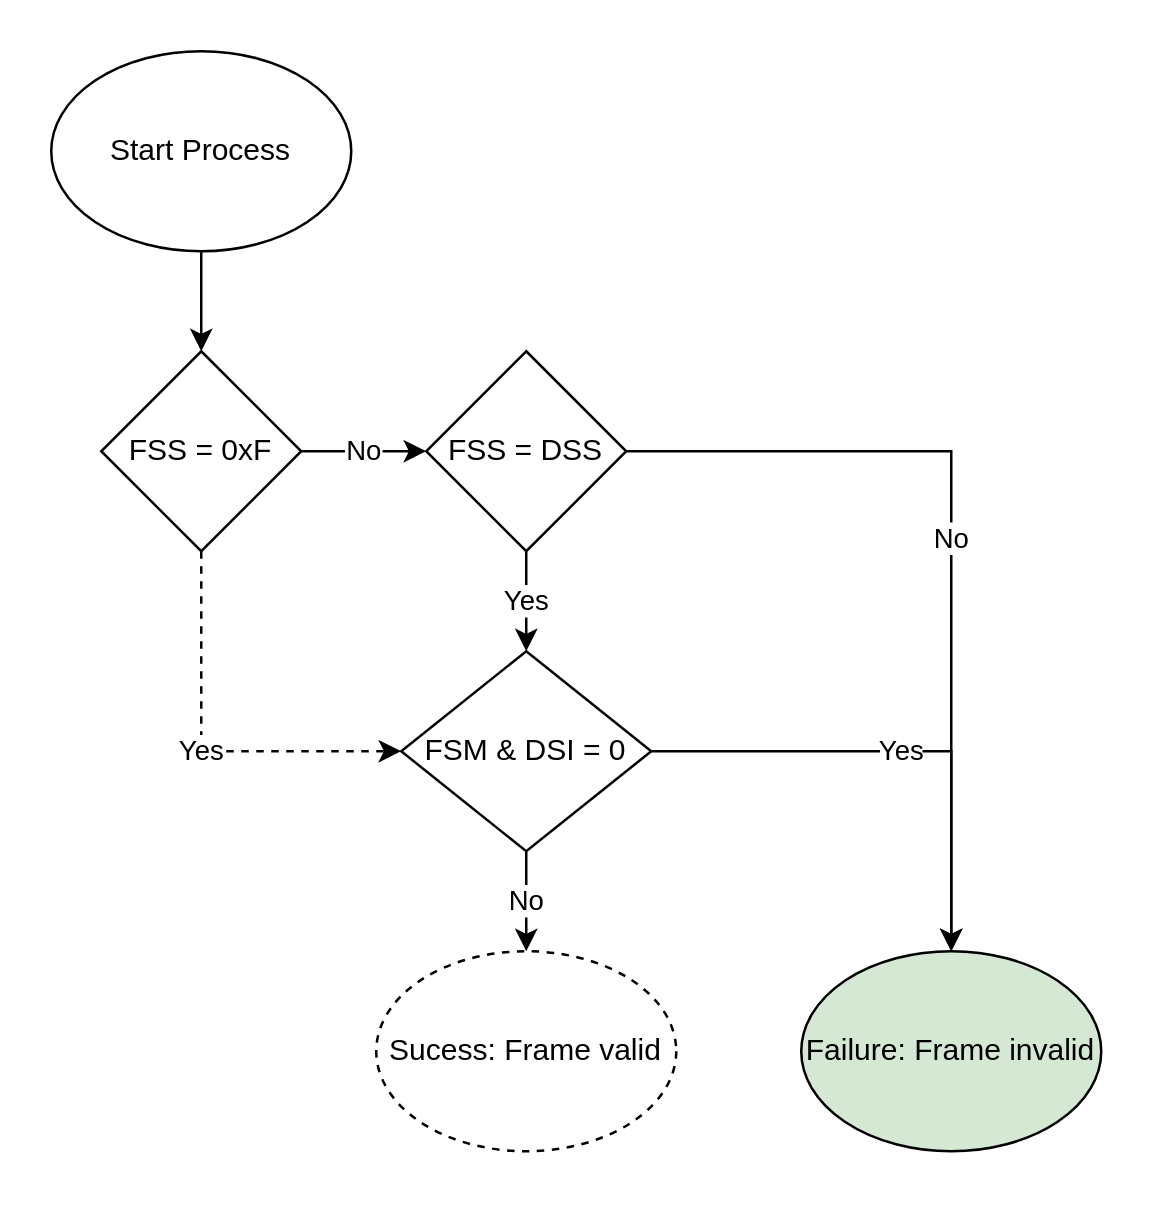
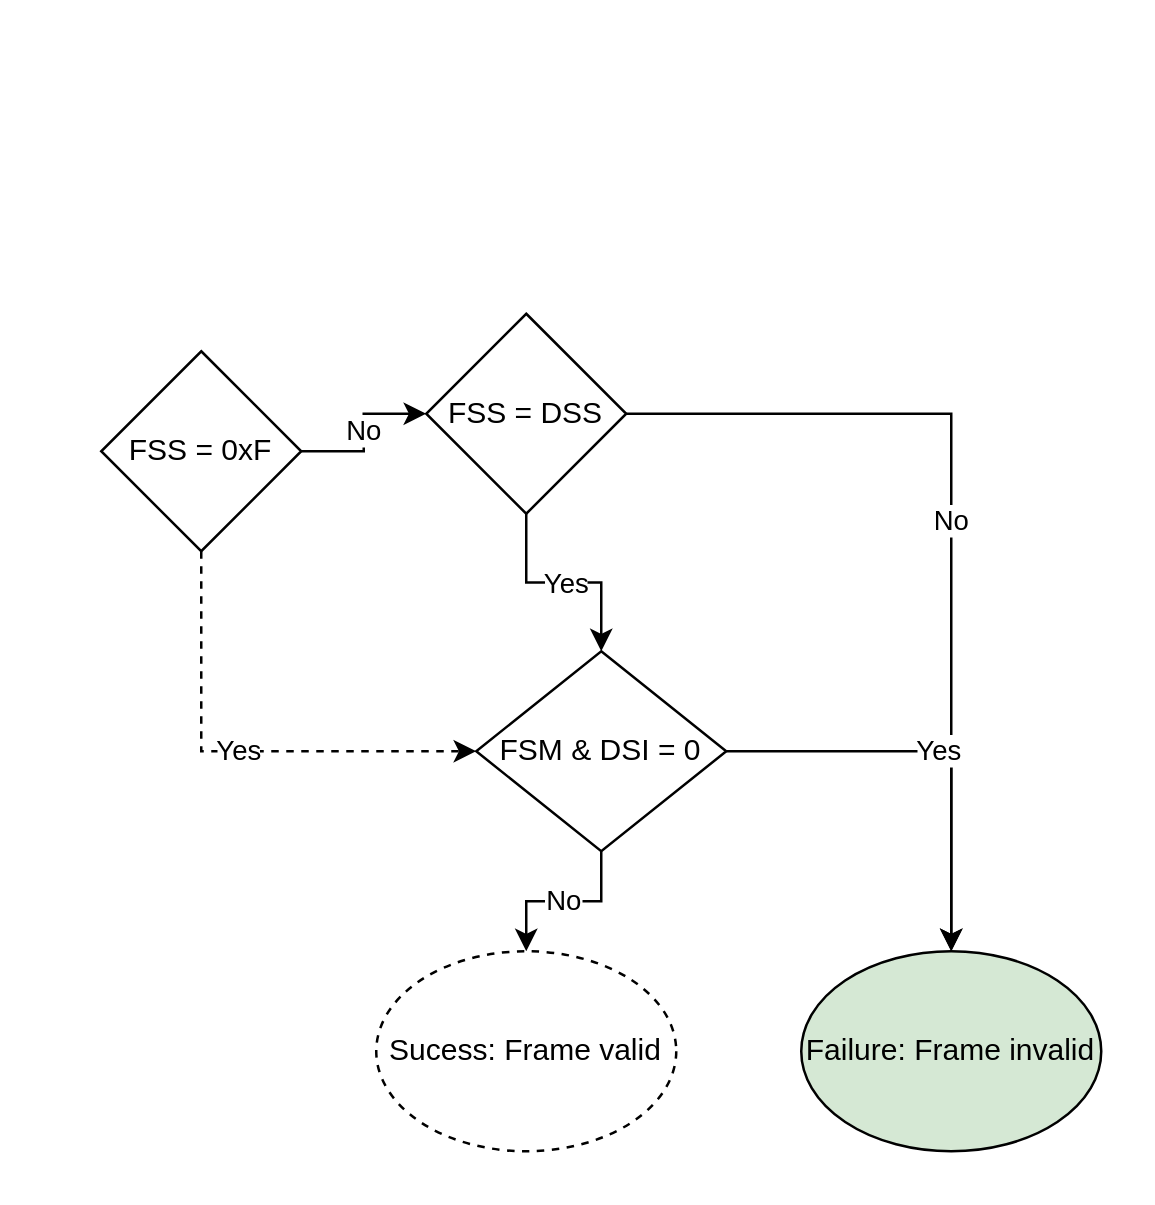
node "Start Process": removed
edge "Start Process" -> "FSS = 0xF": removed
node "FSS = DSS": moved (526, 451) -> (526, 414)
node "FSM & DSI = 0": moved (526, 751) -> (601, 751)
